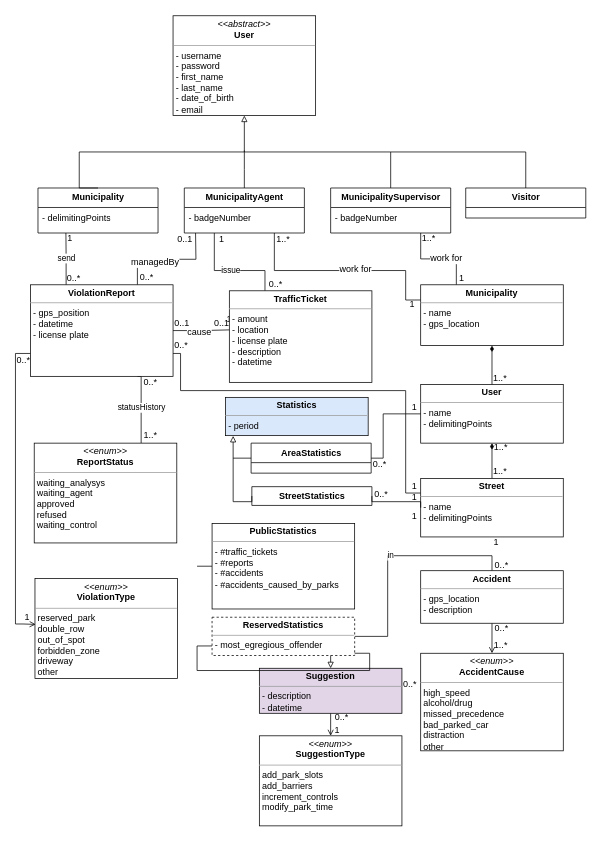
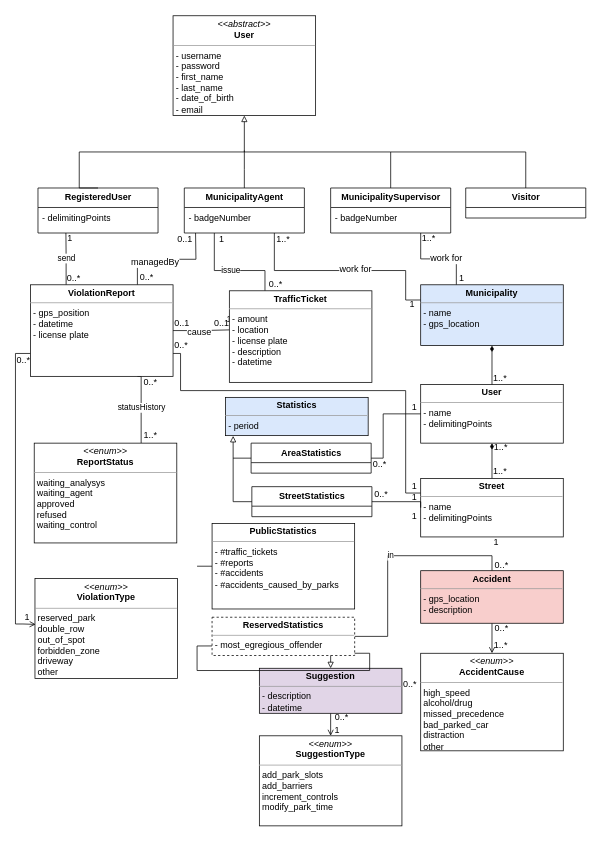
node "Municipality": label "Municipality" -> "RegisteredUser"
node "Municipality - name - gps_location": fillcolor #ffffff -> #dae8fc
node "StreetStatistics": size 120x19 -> 120x30
node "Accident - gps_location - description": fillcolor #ffffff -> #f8cecc
